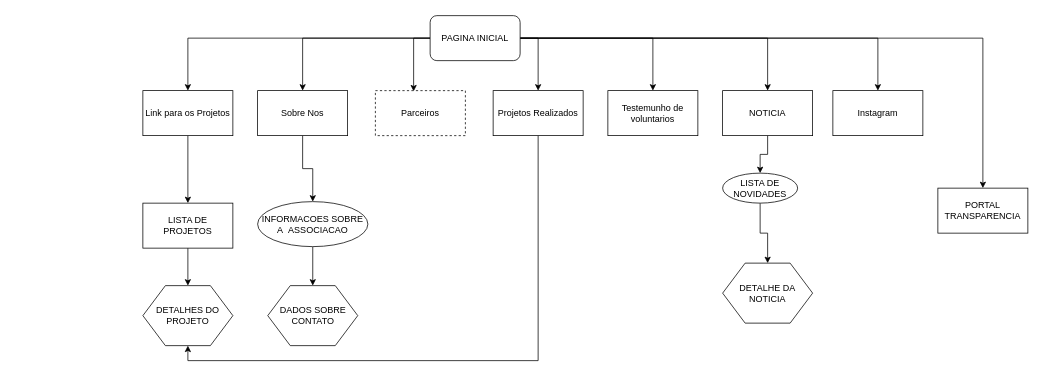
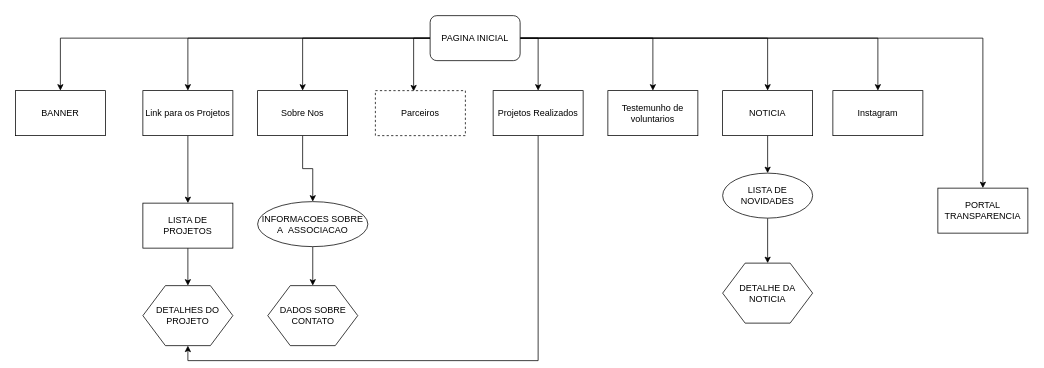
edge "PAGINA INICIAL" -> "BANNER": added
node "BANNER": added
node "LISTA DE NOVIDADES": size 75x30 -> 90x45
